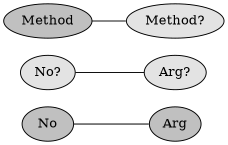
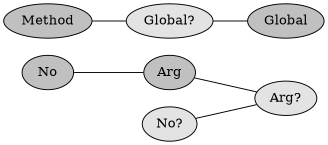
node "Method?": label "Method?" -> "Global?"
node "Global": added
edge "Arg" -- "Arg?": added
